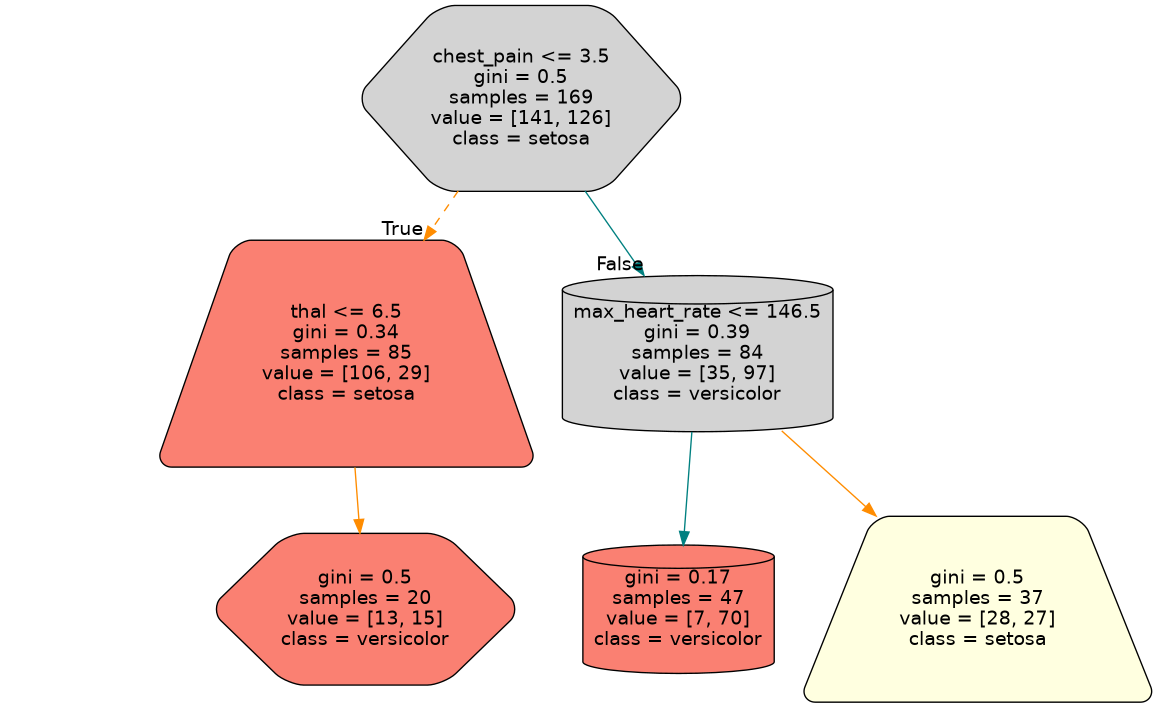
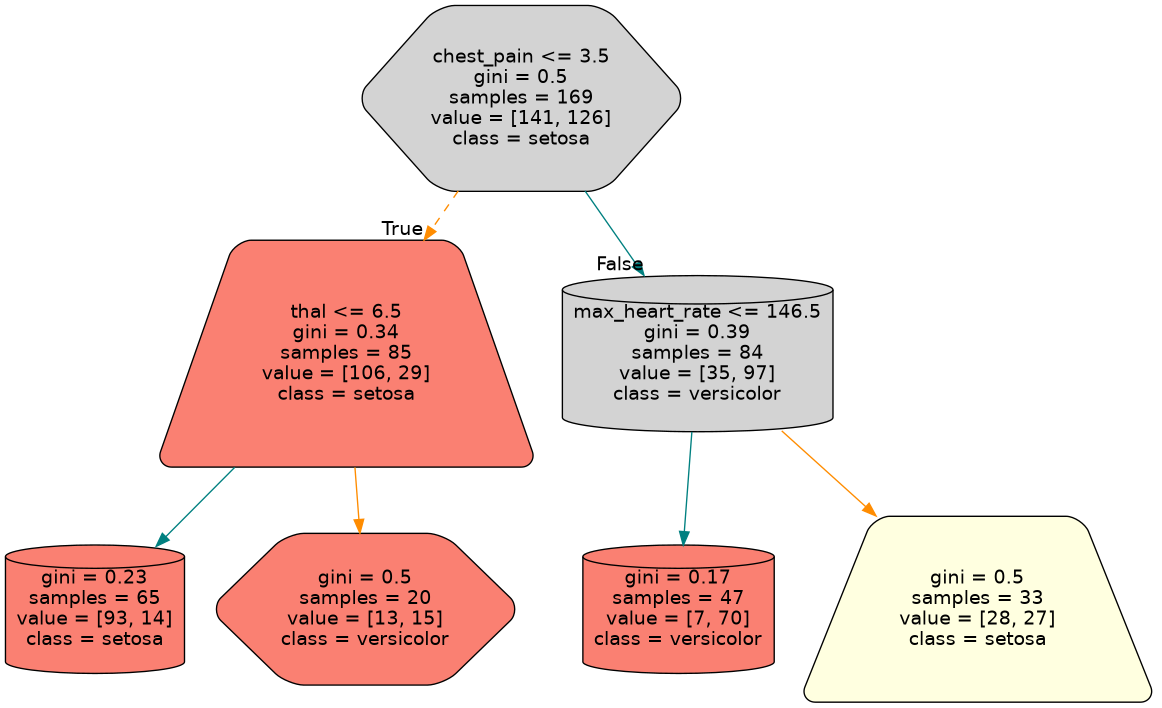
node "gini = 0.23 samples = 65 value = [93, 14] class = setosa": added
node "gini = 0.5 samples = 37 value = [28, 27] class = setosa": label "gini = 0.5 samples = 37 value = [28, 27] class = setosa" -> "gini = 0.5 samples = 33 value = [28, 27] class = setosa"
